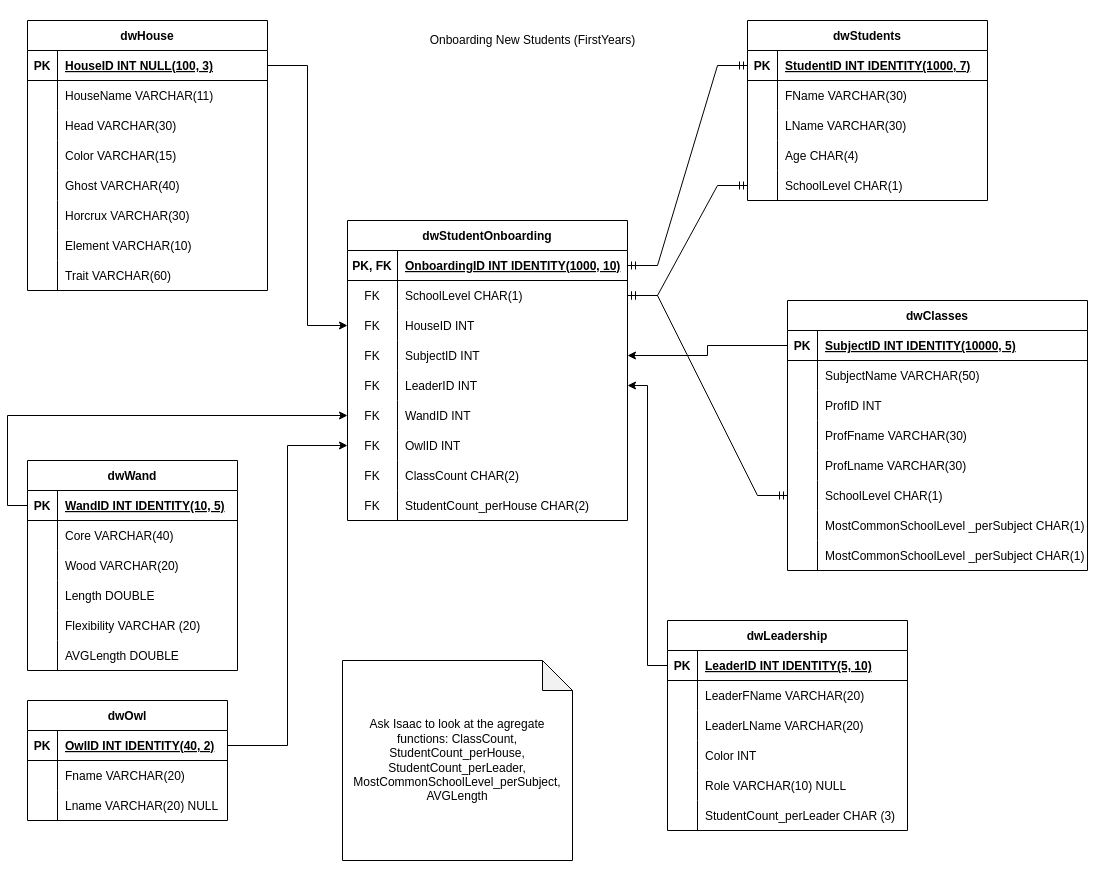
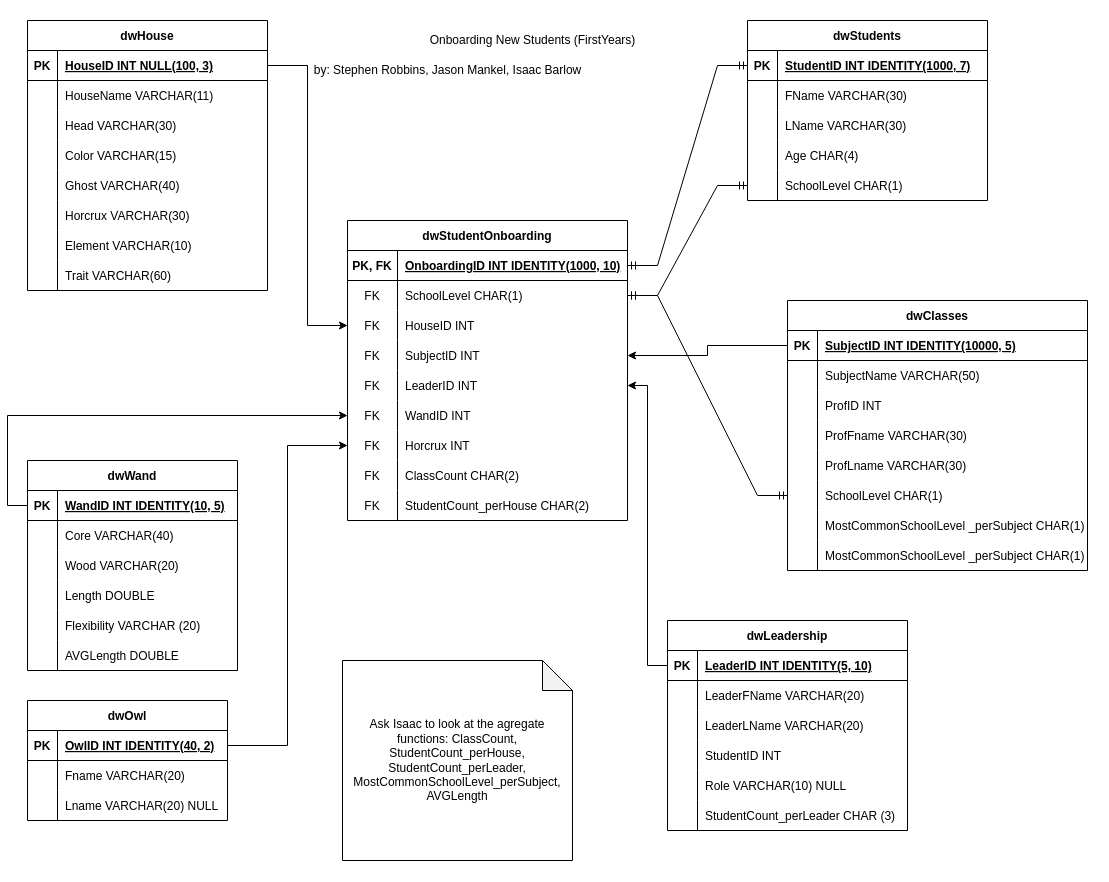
node "by: Stephen Robbins, Jason Mankel, Isaac Barlow": added
node "OwlID INT": label "OwlID INT" -> "Horcrux INT"
node "Color INT": label "Color INT" -> "StudentID INT"
